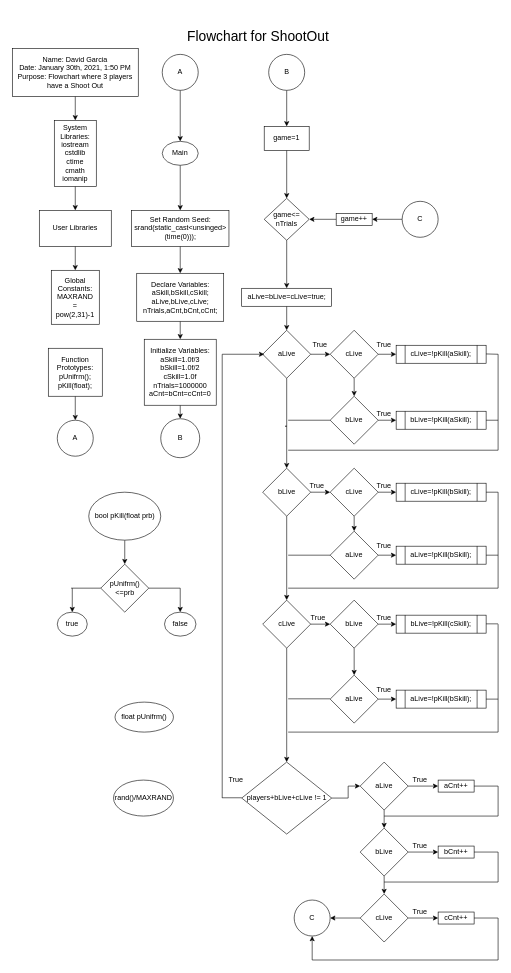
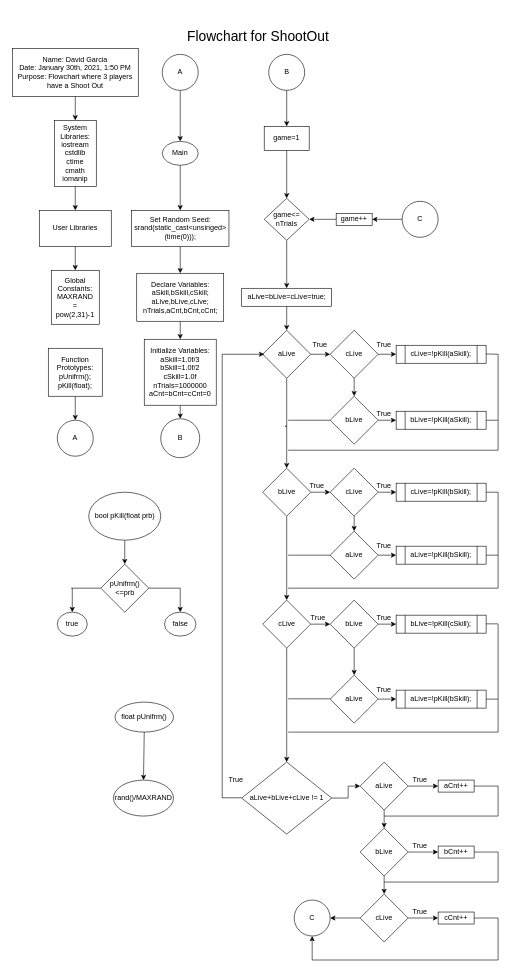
edge "float pUnifrm()" -> "rand()/MAXRAND": added
node "players+bLive+cLive != 1": label "players+bLive+cLive != 1" -> "aLive+bLive+cLive != 1"
